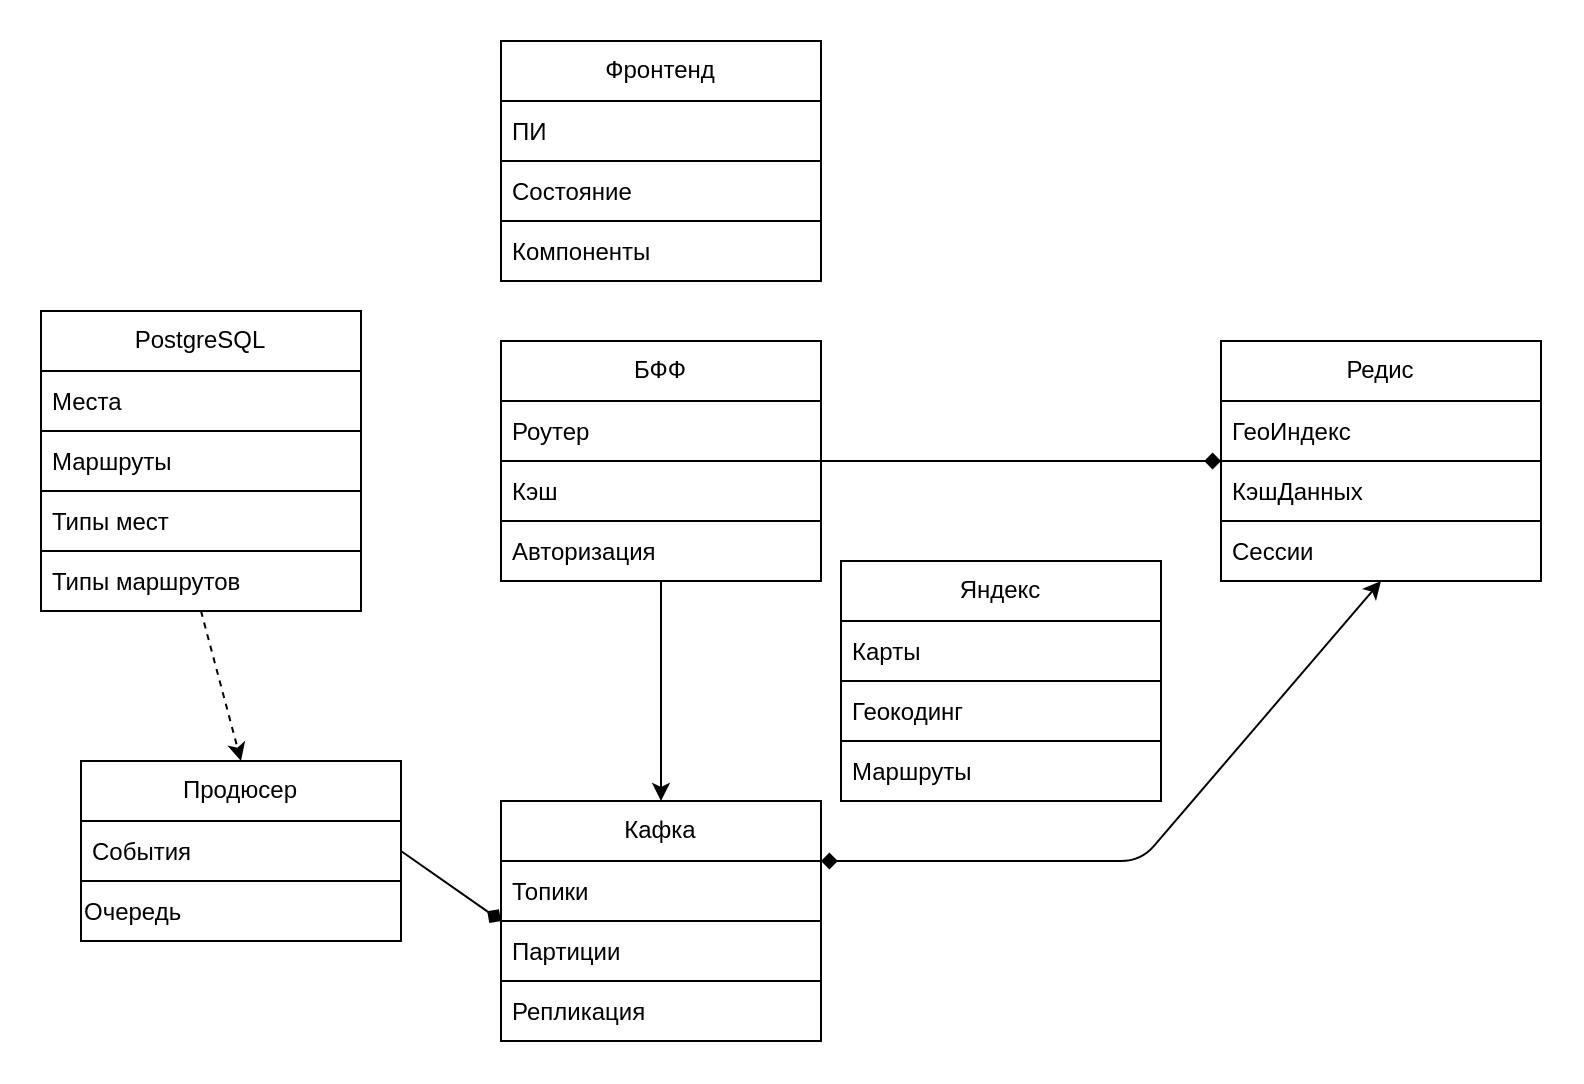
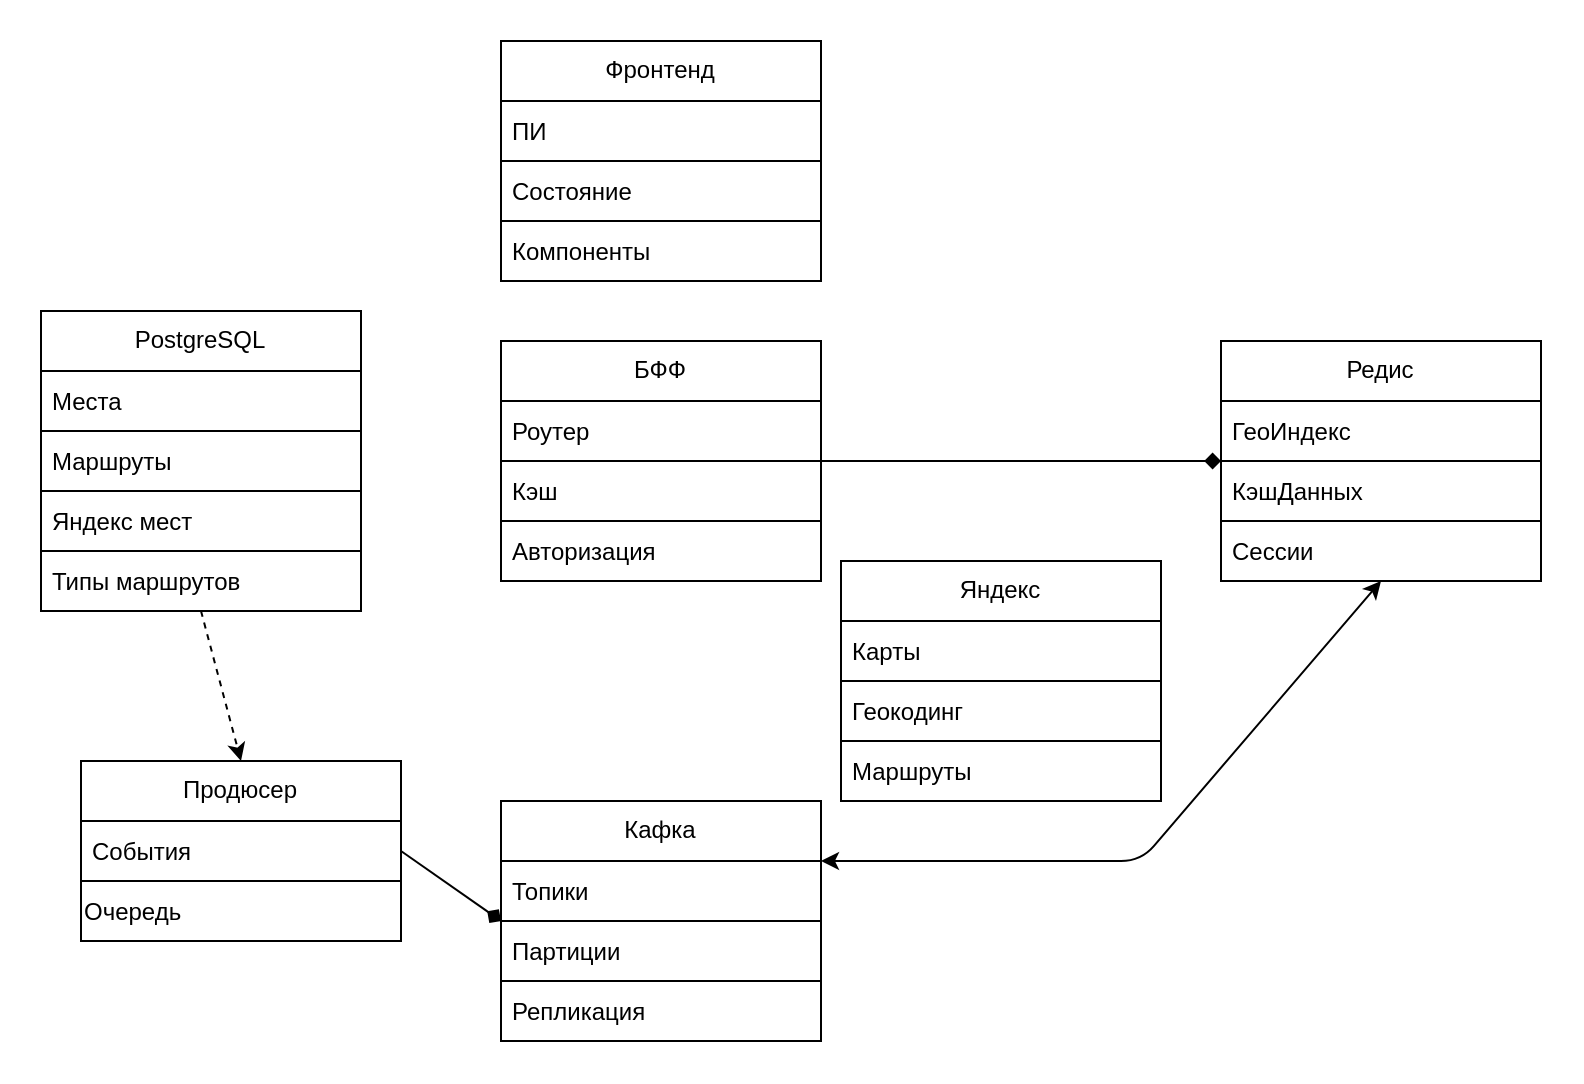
node "Типы мест": label "Типы мест" -> "Яндекс мест"
edge "БФФ" -> "Кафка": removed
edge "Редис" -- "Кафка": arrowhead diamond -> classic
